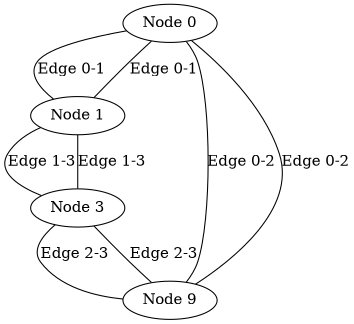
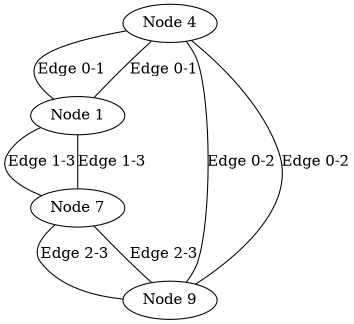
node "Node 0": label "Node 0" -> "Node 4"
node "Node 3": label "Node 3" -> "Node 7"
